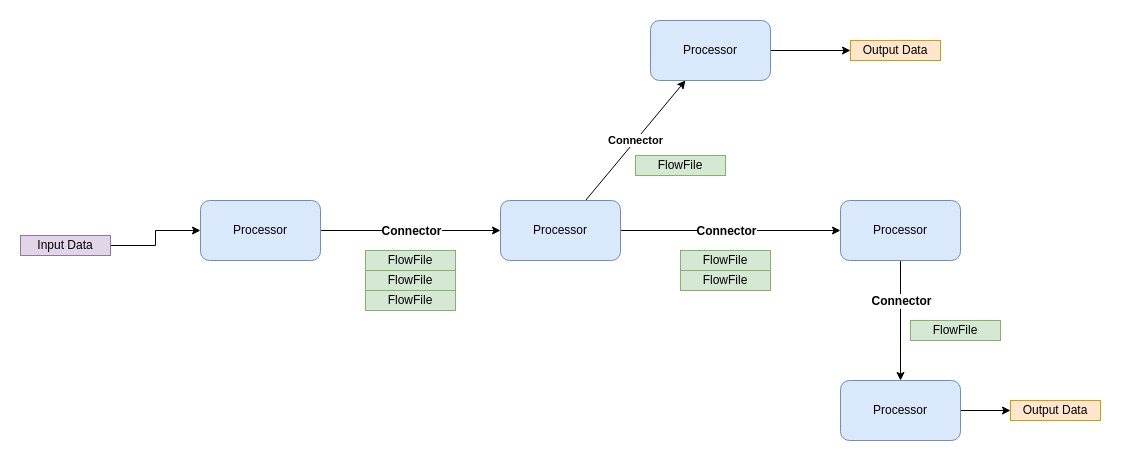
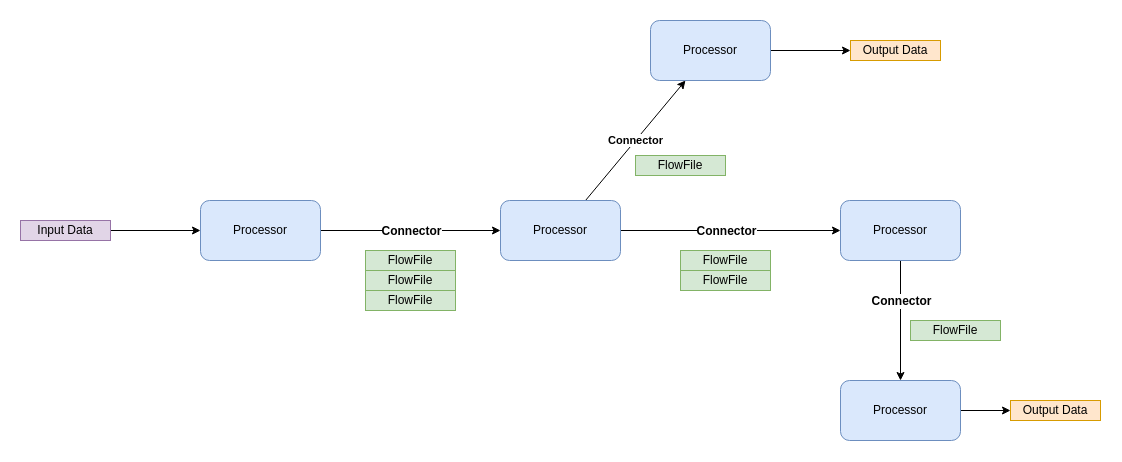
node "Input Data": moved (66, 246) -> (66, 231)
